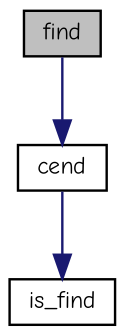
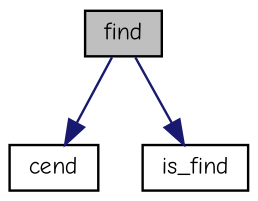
edge "cend" -> "is_find": now "find" -> "is_find"
